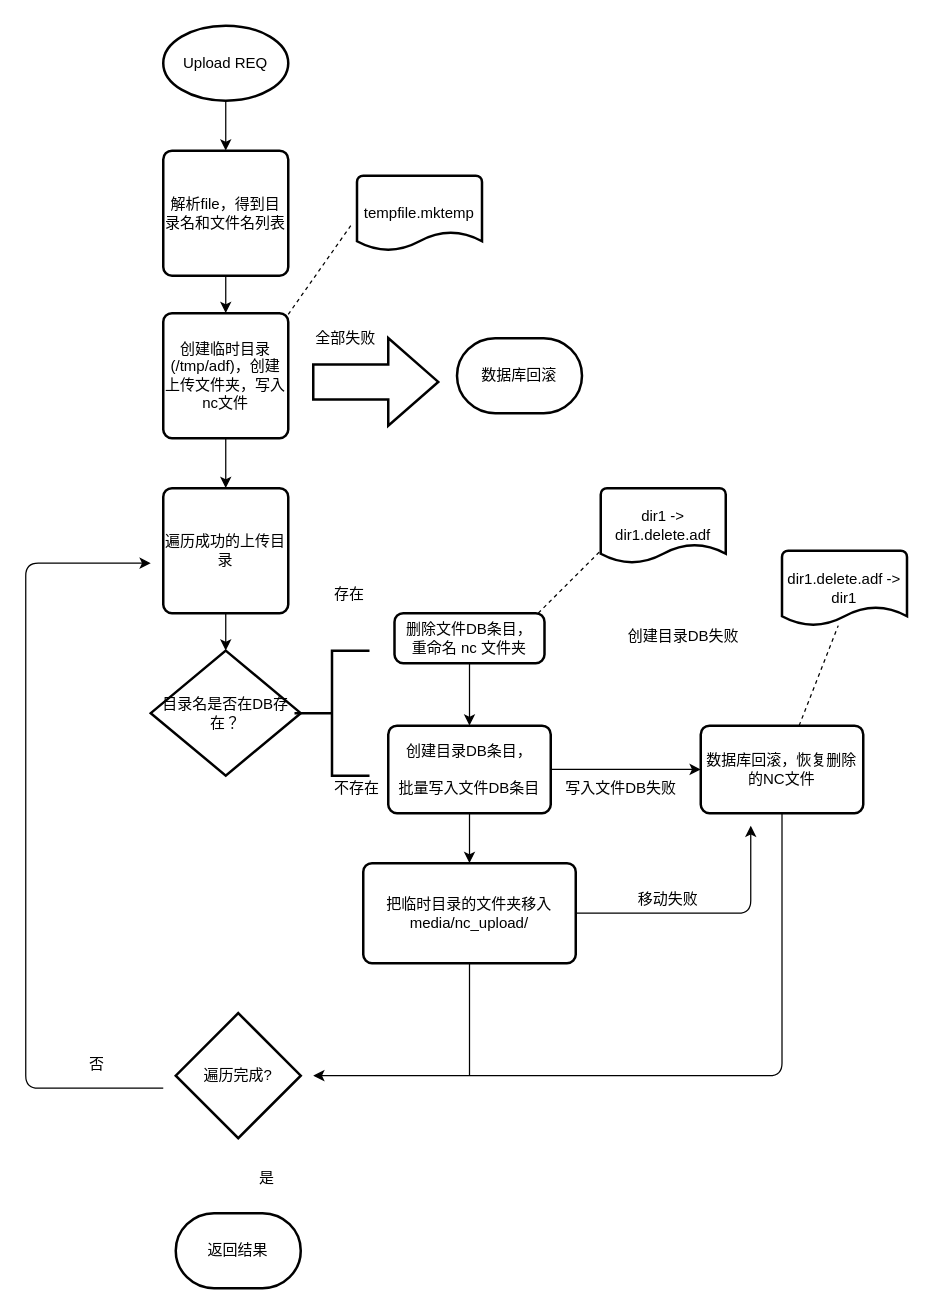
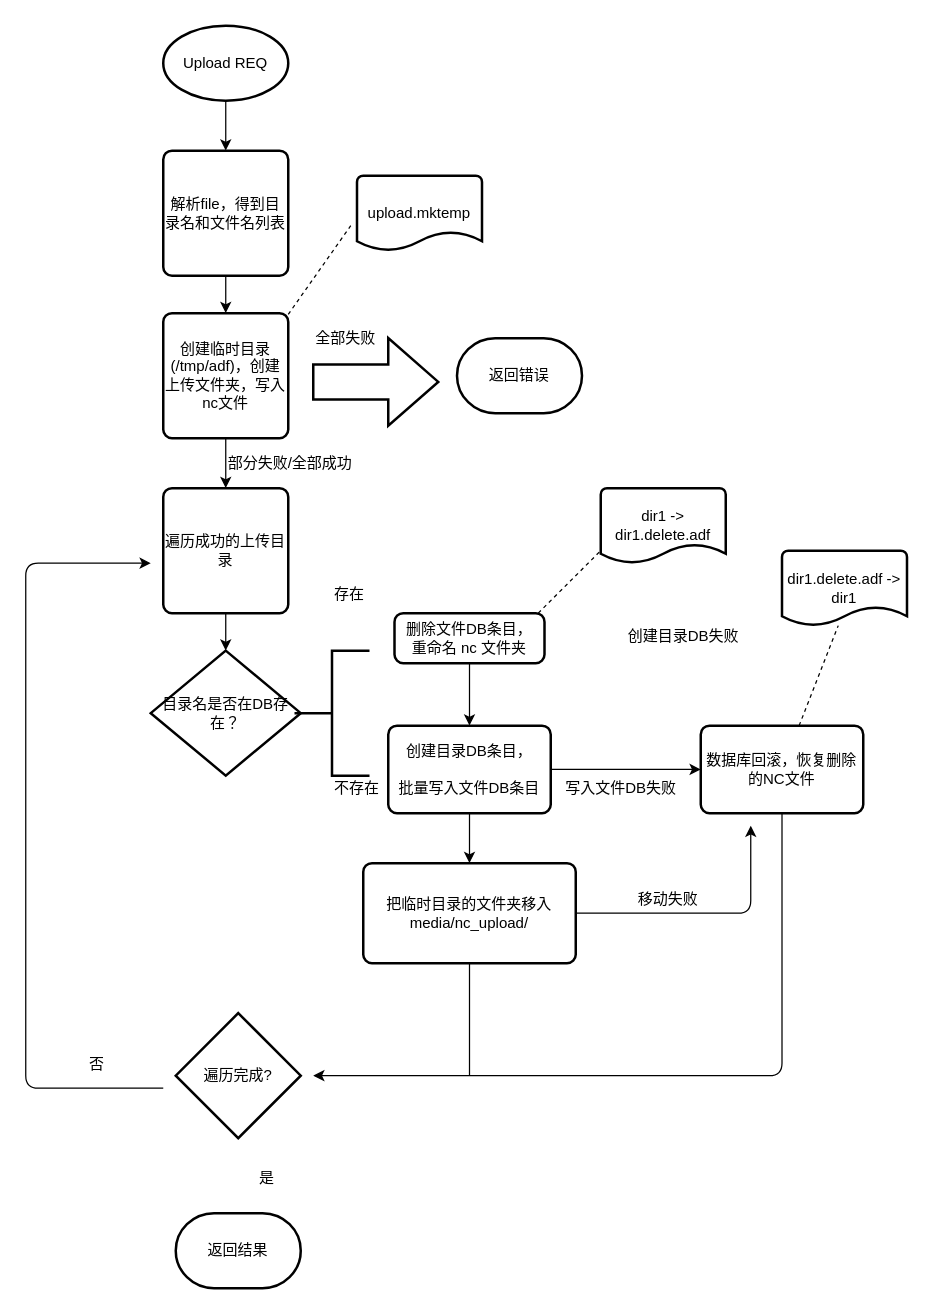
node "tempfile.mktemp": label "tempfile.mktemp" -> "upload.mktemp"
node "数据库回滚": label "数据库回滚" -> "返回错误"
node "部分失败/全部成功": added
